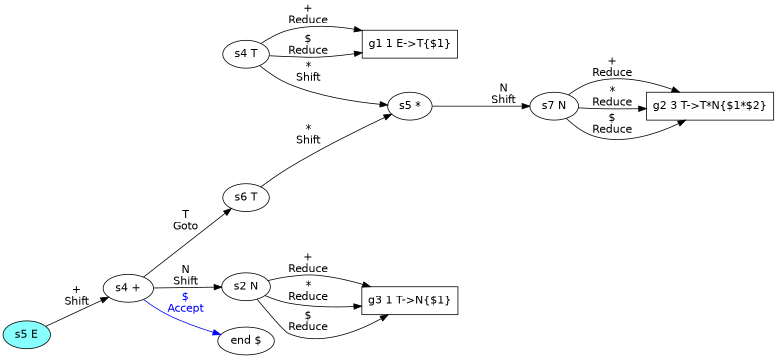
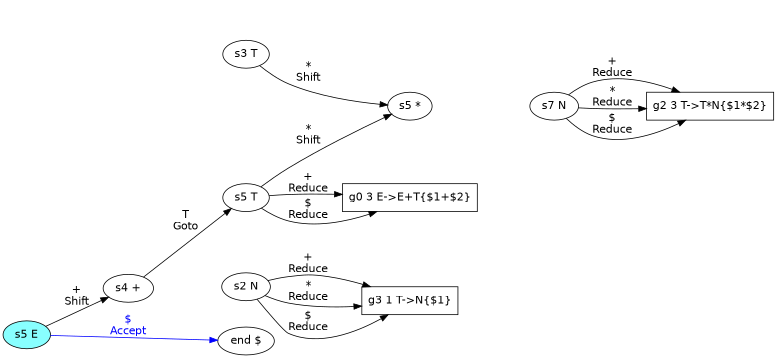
node "g1 1 E->T{$1}": removed
node "s4 T": label "s4 T" -> "s3 T"
edge "s5 *" -> "s7 N": removed, label "N Shift"
node "s6 T": label "s6 T" -> "s5 T"
node "g0 3 E->E+T{$1+$2}": added
edge "s4 +" -> "s2 N": removed, label "N Shift"
edge "s4 +" -> "end $": now "s5 E" -> "end $"
